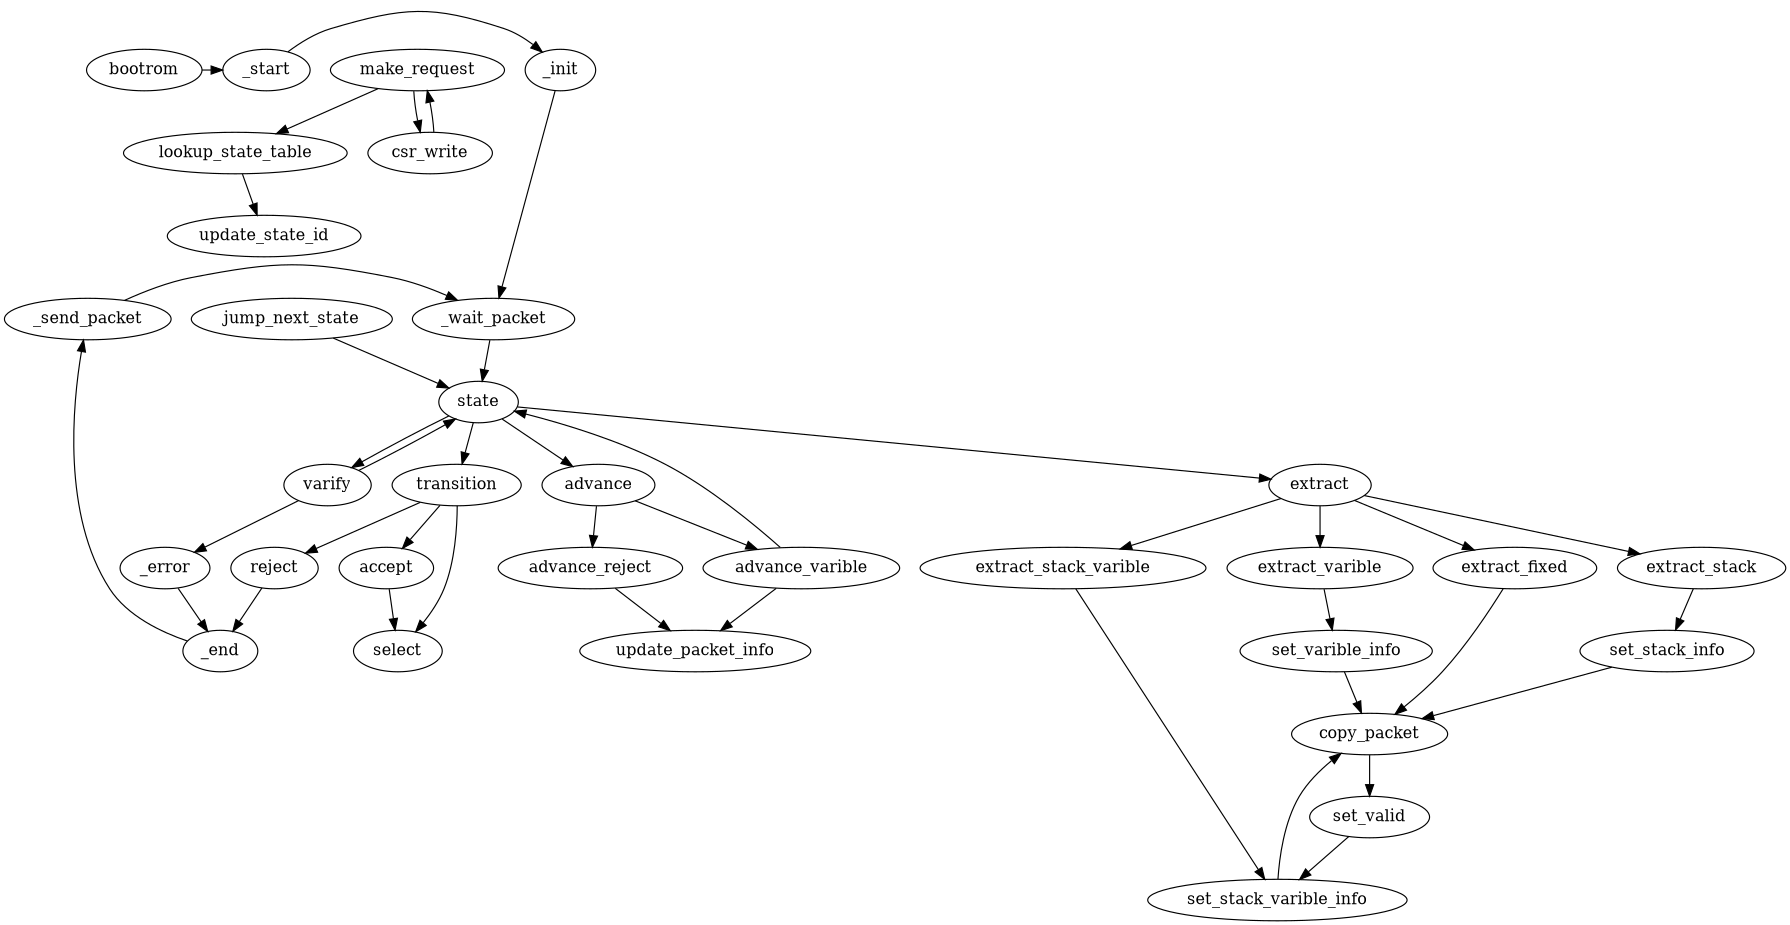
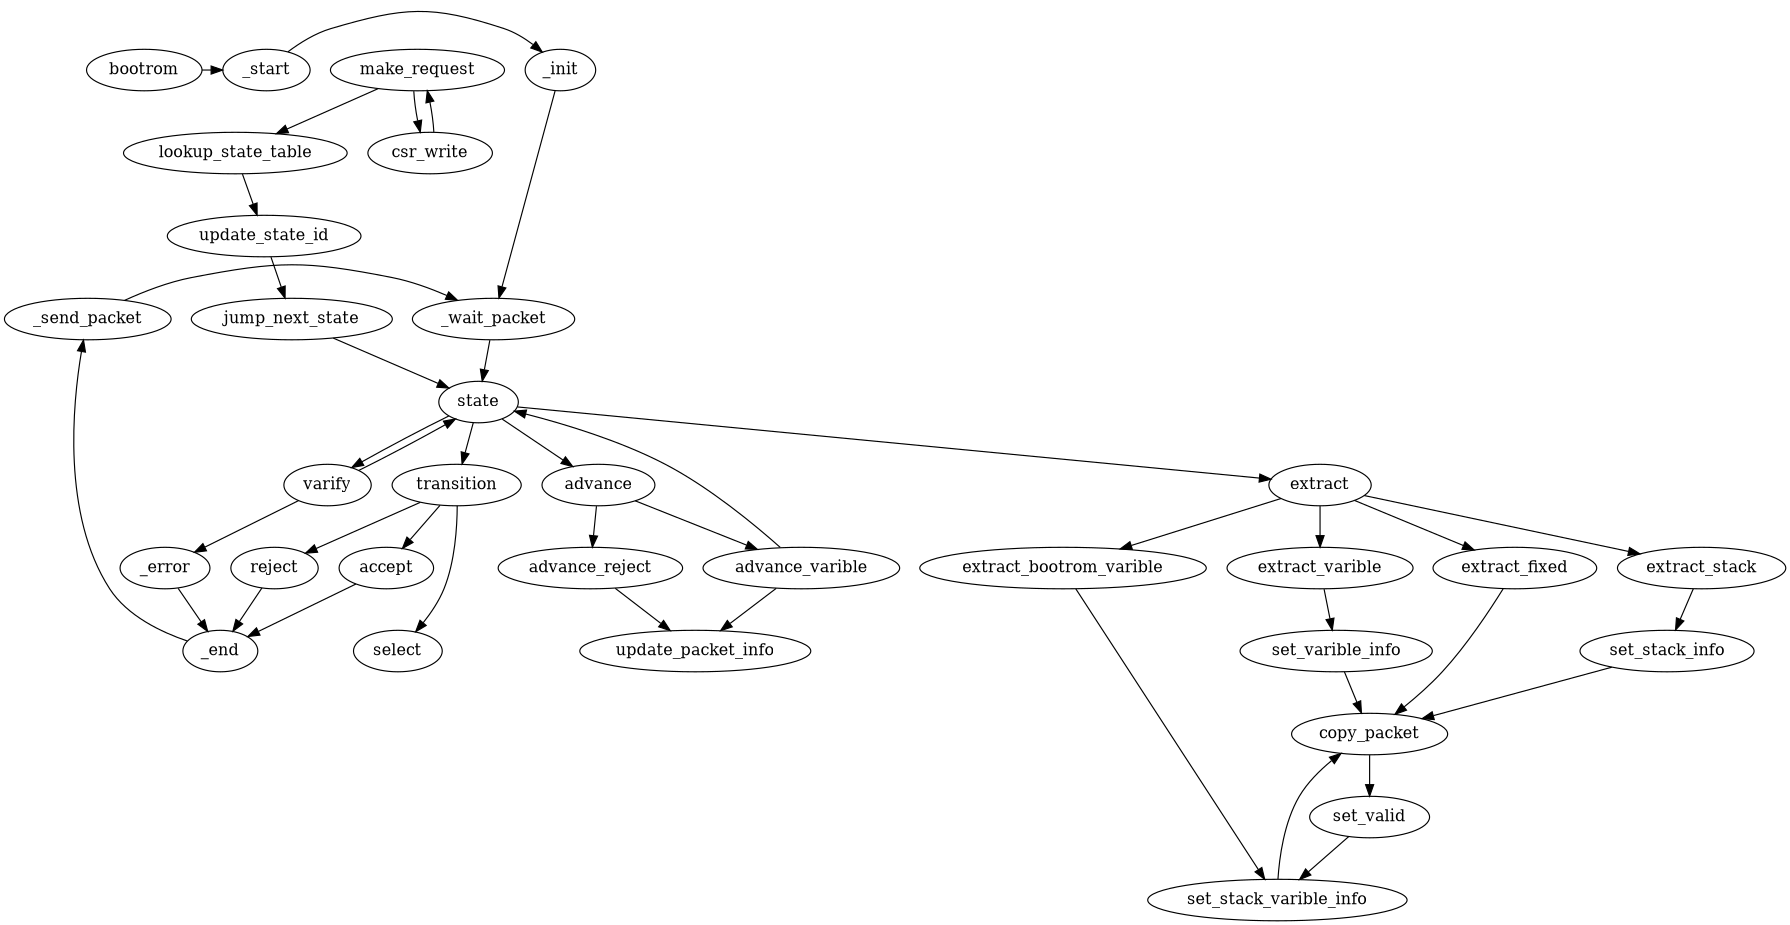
edge "update_state_id" -> "jump_next_state": added
node "extract_stack_varible": label "extract_stack_varible" -> "extract_bootrom_varible"
edge "accept" -> "select": now "accept" -> "_end"
